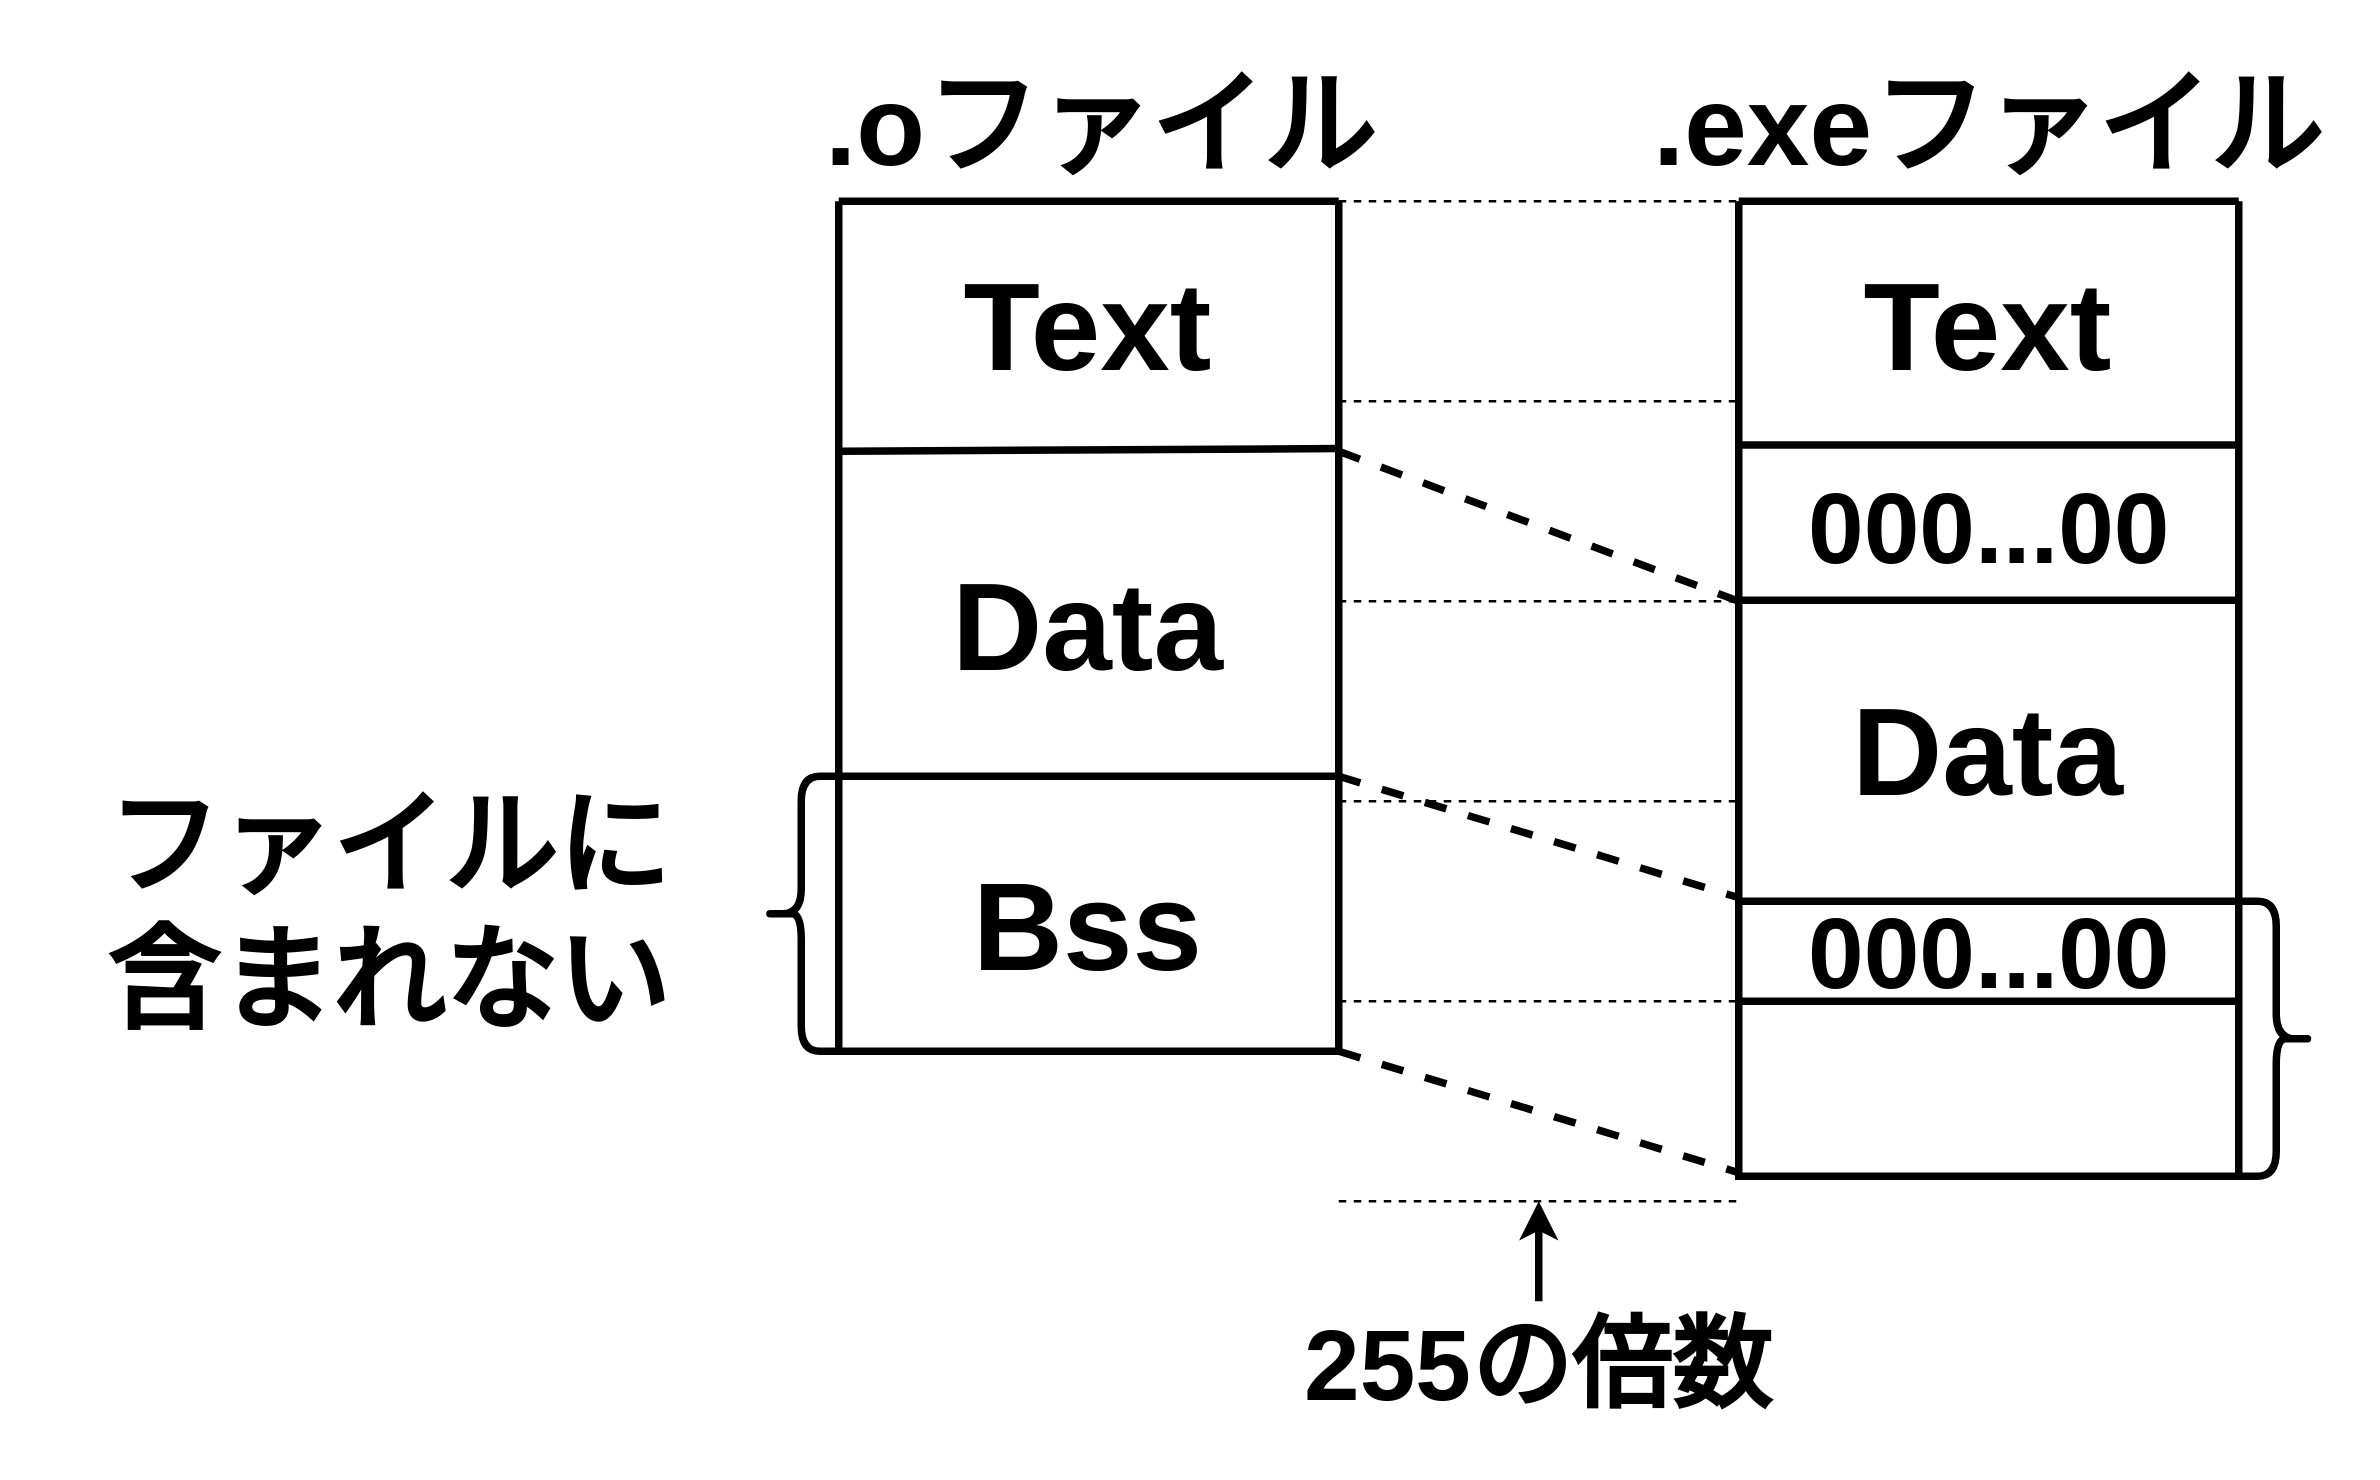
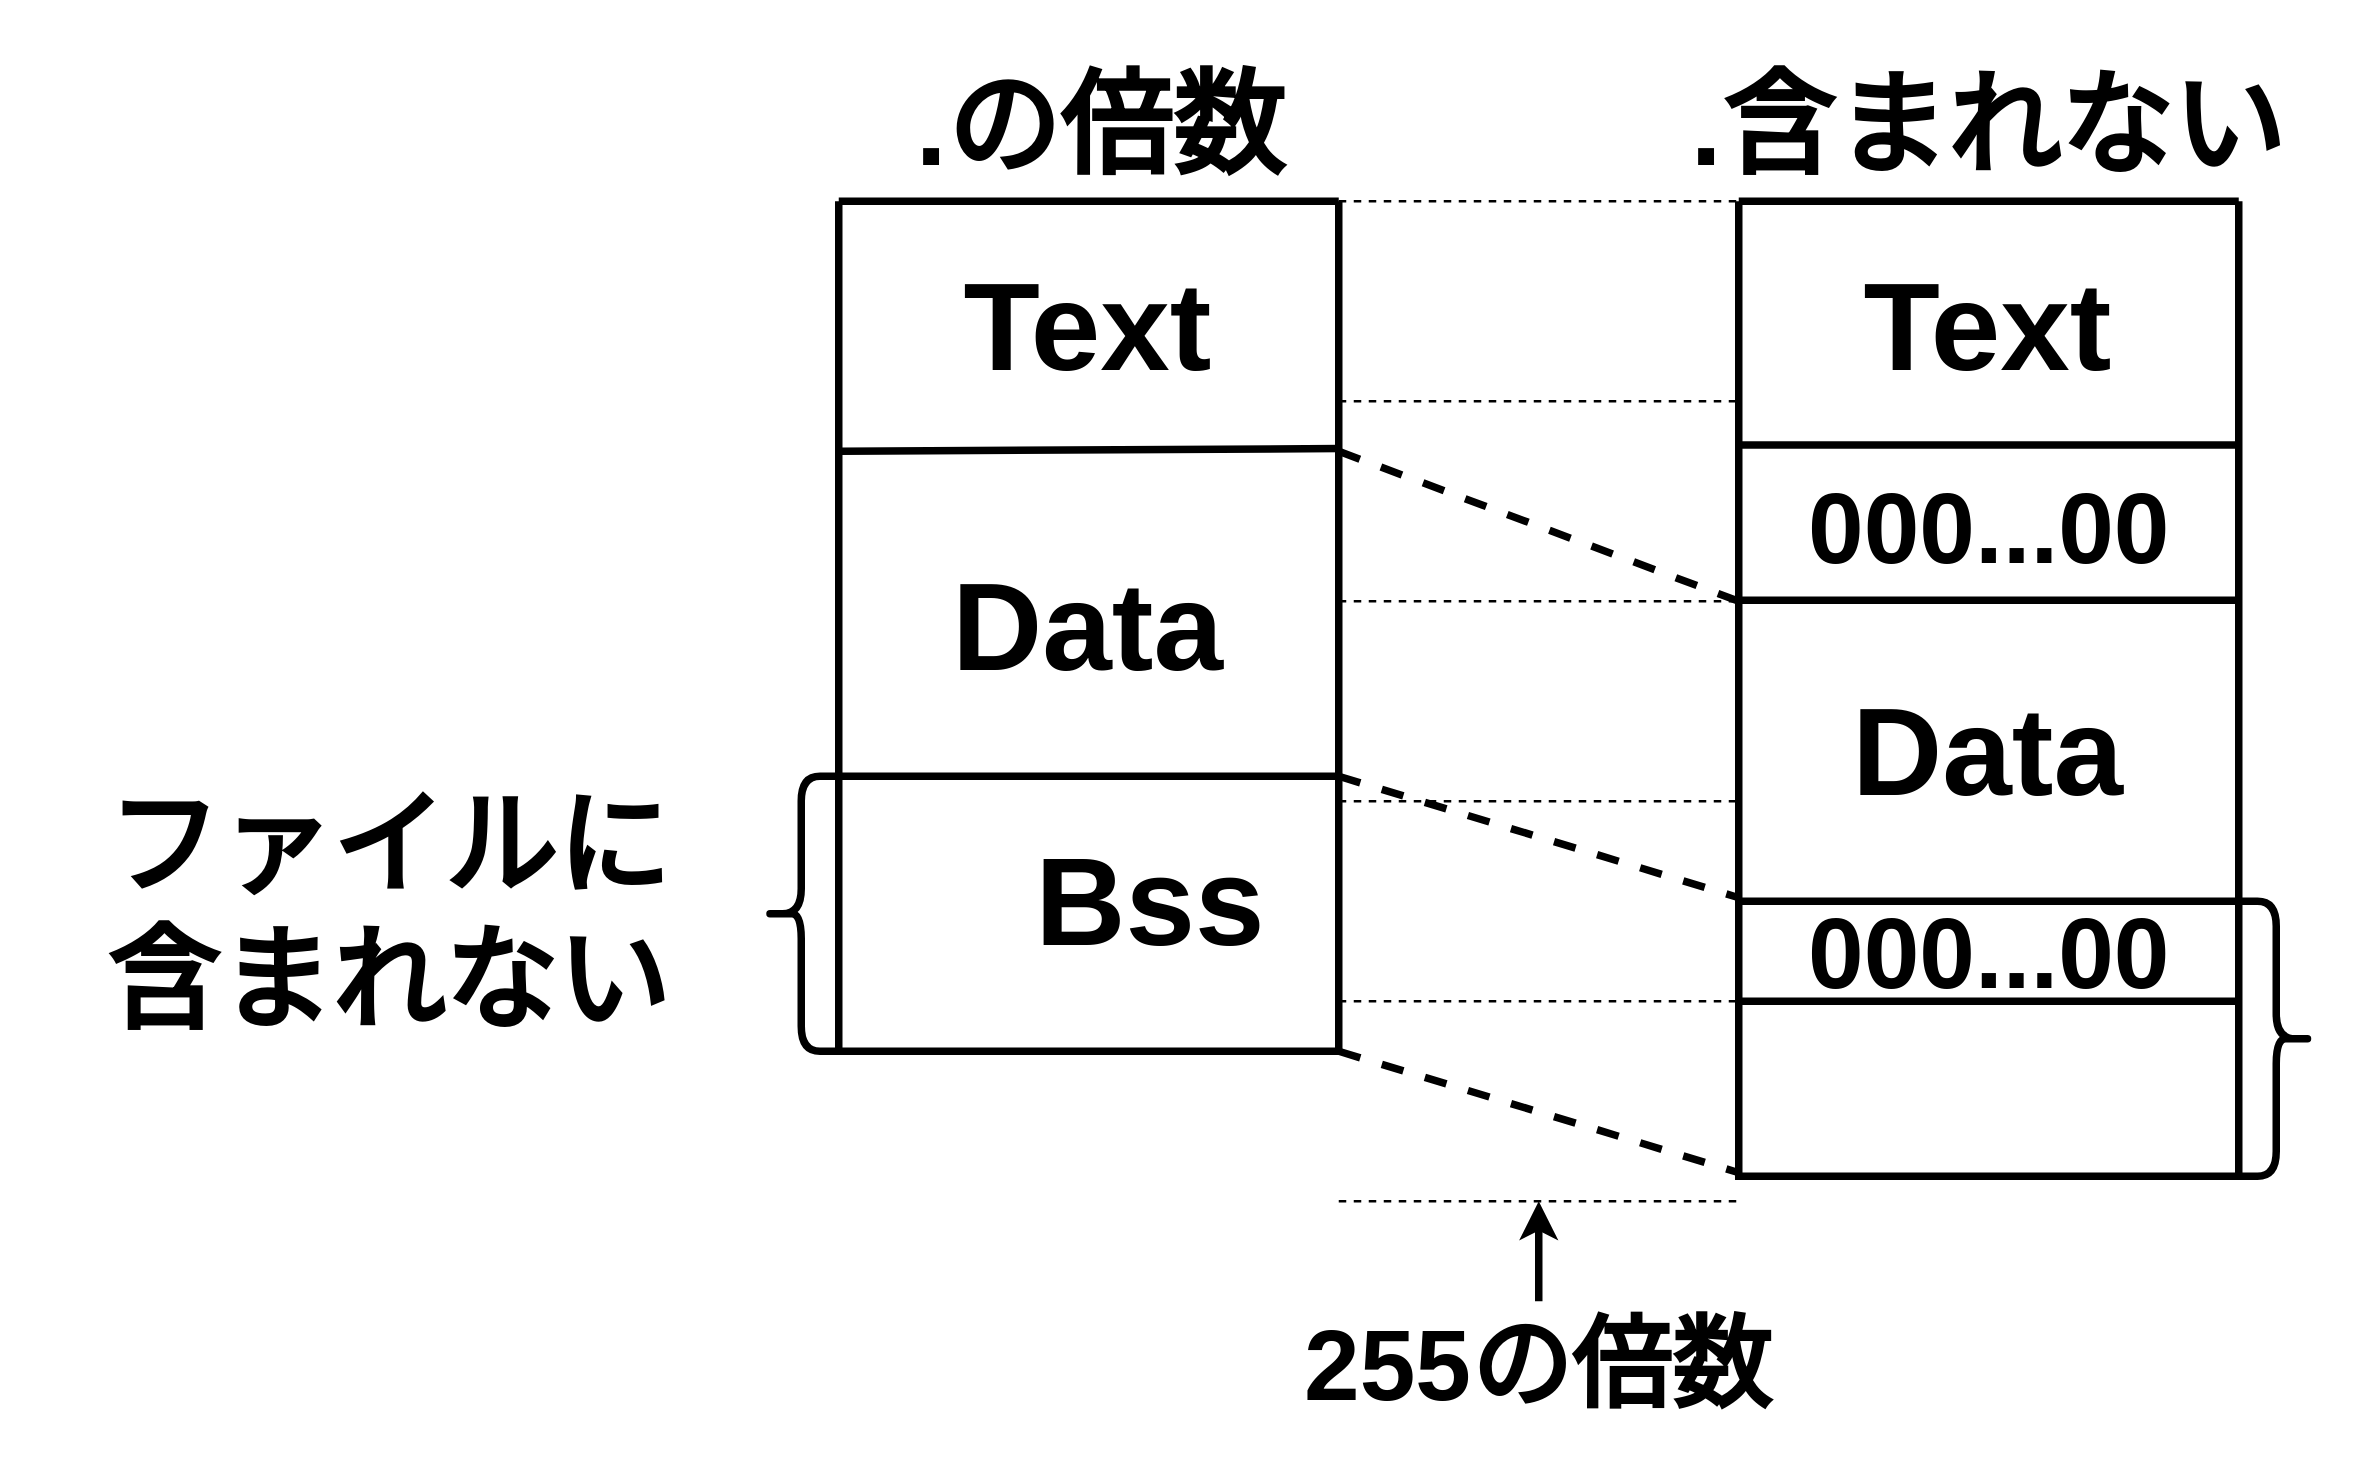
node ".oファイル": label ".oファイル" -> ".の倍数"
node ".exeファイル": label ".exeファイル" -> ".含まれない"
node "Bss": moved (1089, 926) -> (1151, 901)
